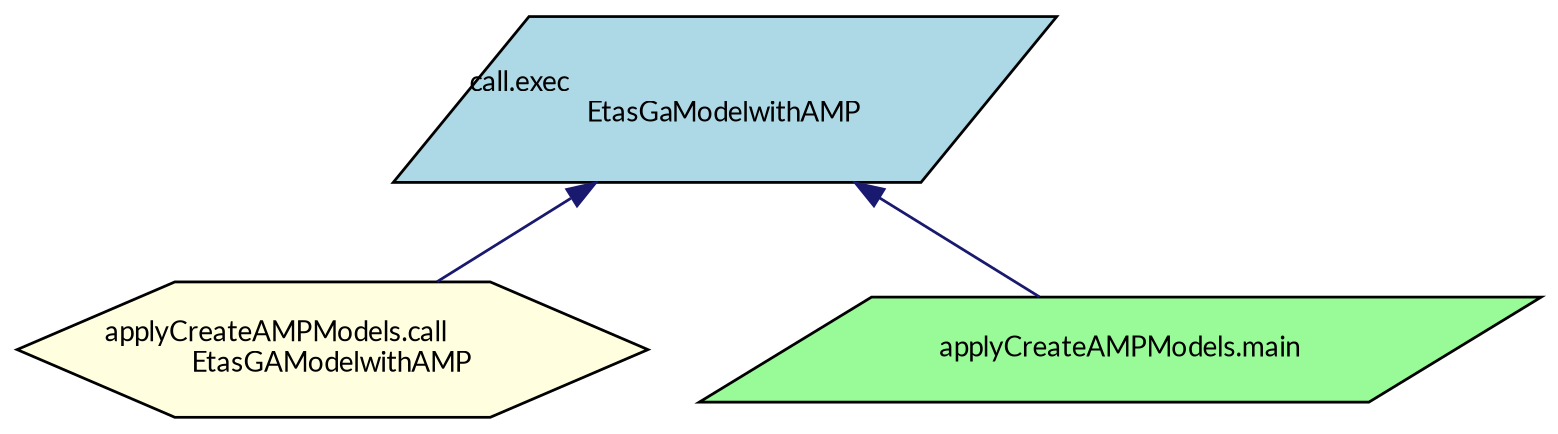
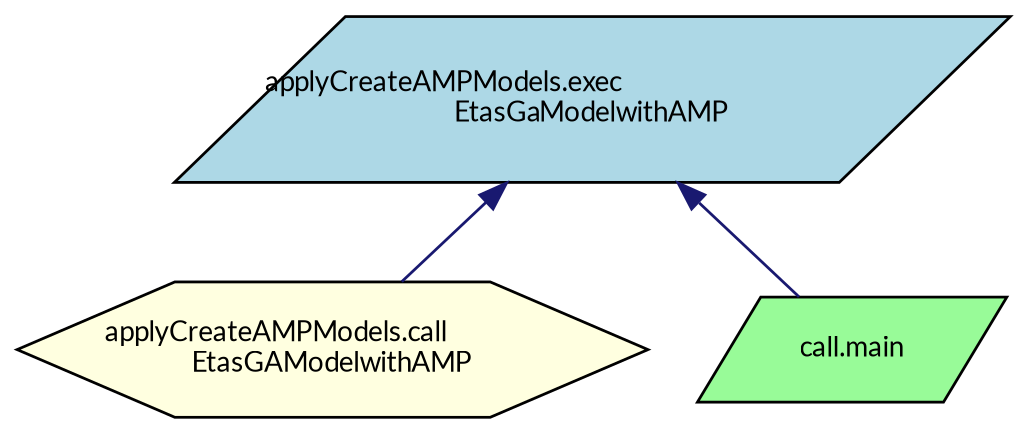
node "call.exec EtasGaModelwithAMP": label "call.exec EtasGaModelwithAMP" -> "applyCreateAMPModels.exec EtasGaModelwithAMP"
node "applyCreateAMPModels.main": label "applyCreateAMPModels.main" -> "call.main"
